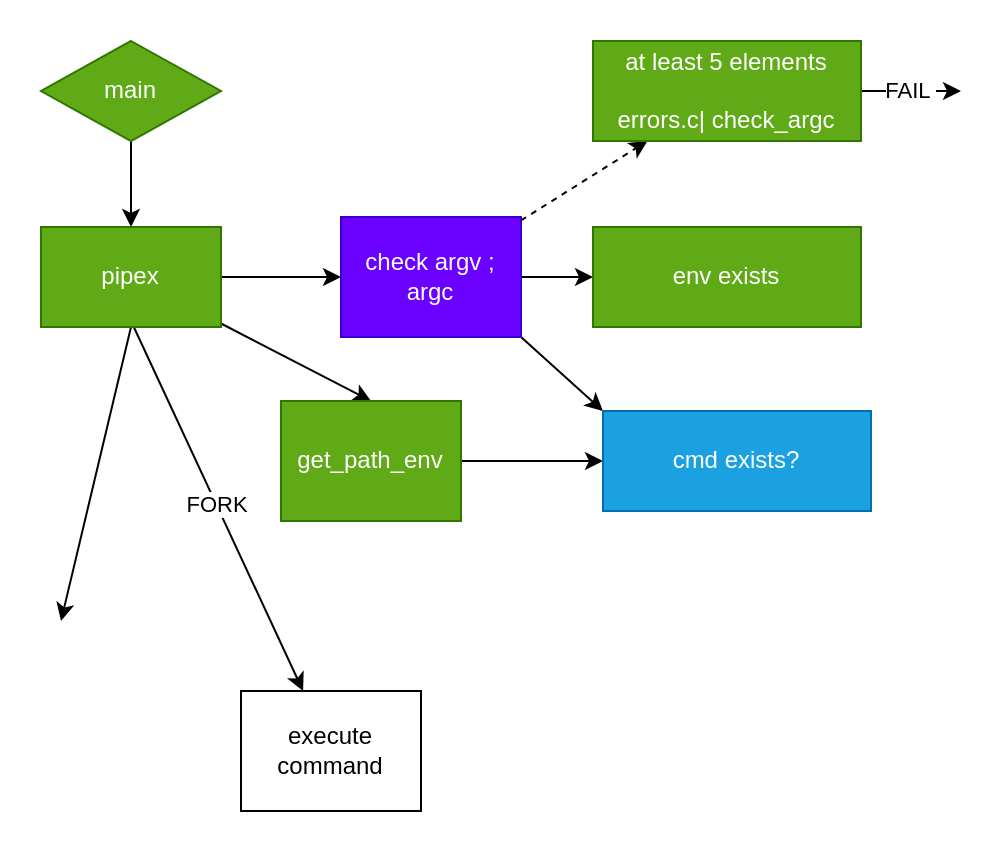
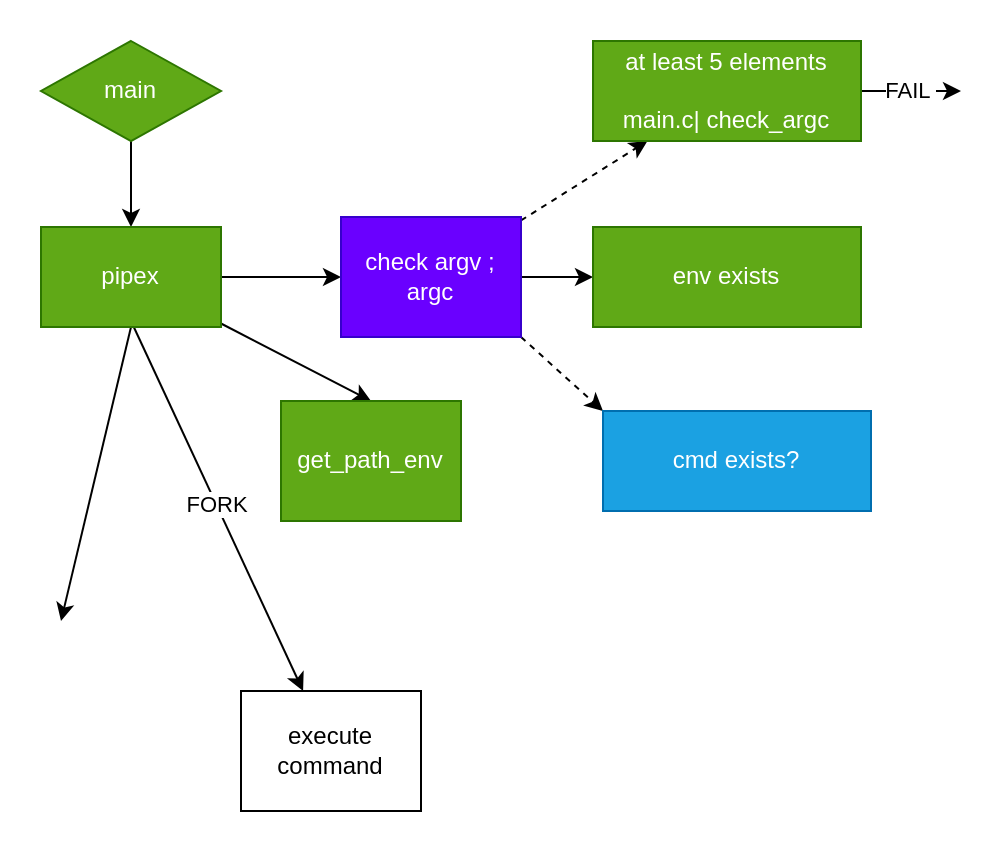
node "at least 5 elements errors.c| check_argc": label "at least 5 elements errors.c| check_argc" -> "at least 5 elements main.c| check_argc"
edge "check argv ; argc" -> "cmd exists?": style solid -> dashed
edge "get_path_env" -> "cmd exists?": removed
